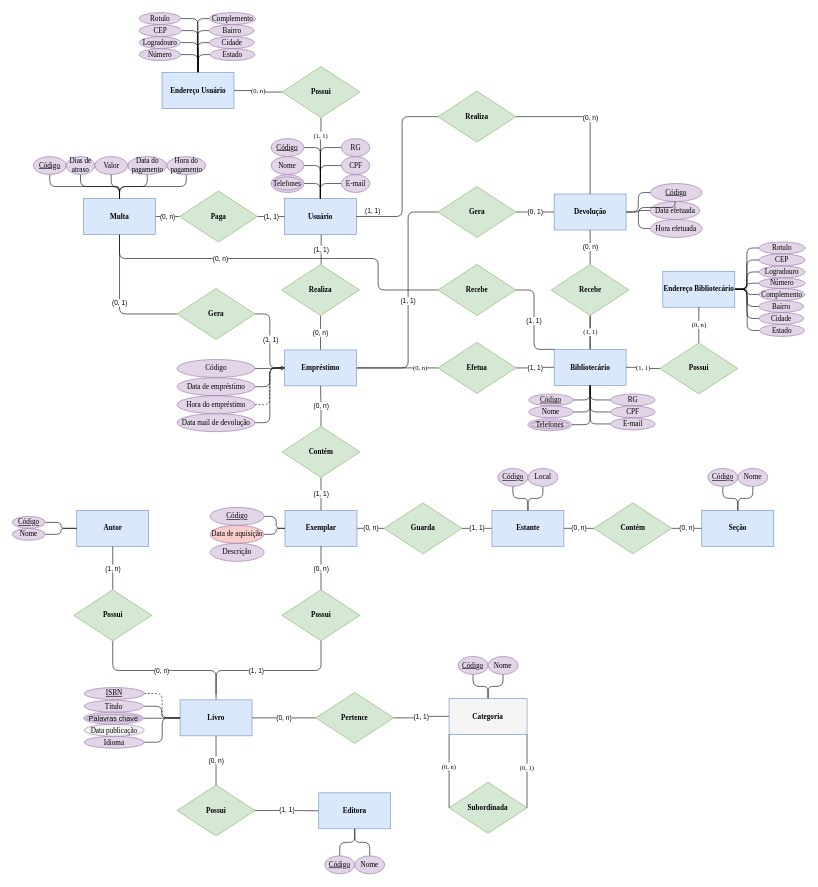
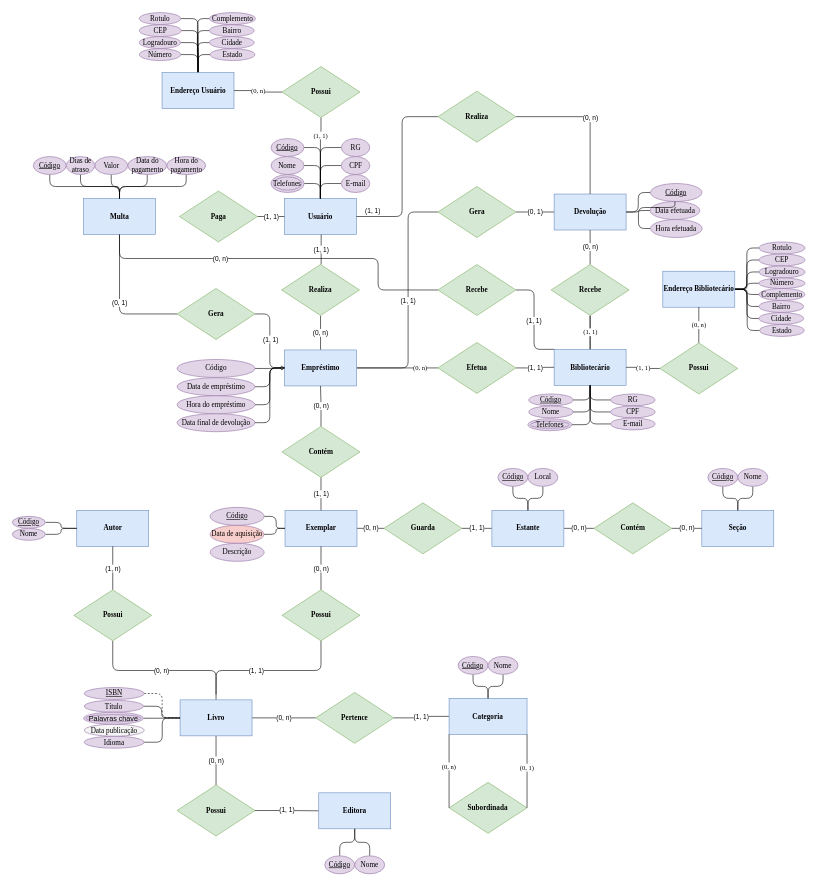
edge "Multa" -- "Paga": removed, label "(0, n)"
edge "Empréstimo" -- "Hora do empréstimo": style dashed -> solid
node "Data mail de devolução": label "Data mail de devolução" -> "Data final de devolução"
node "Categoria": fillcolor #f5f5f5 -> #dae8fc
